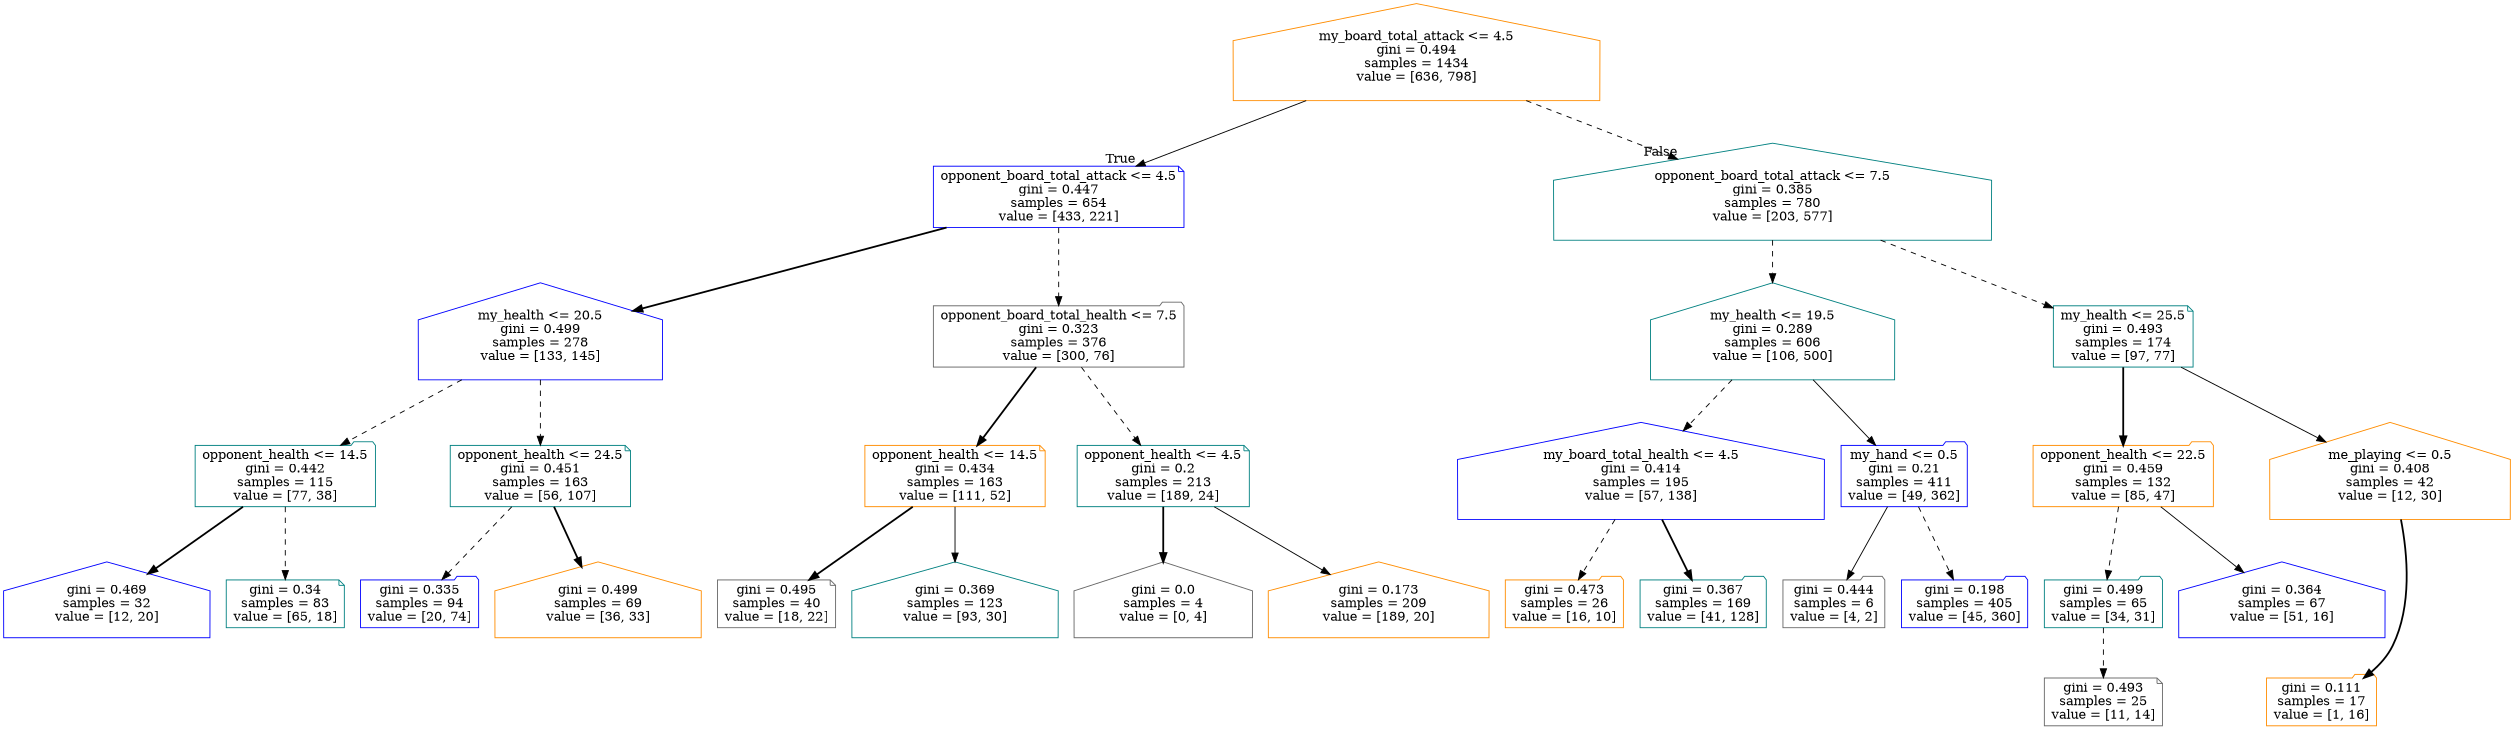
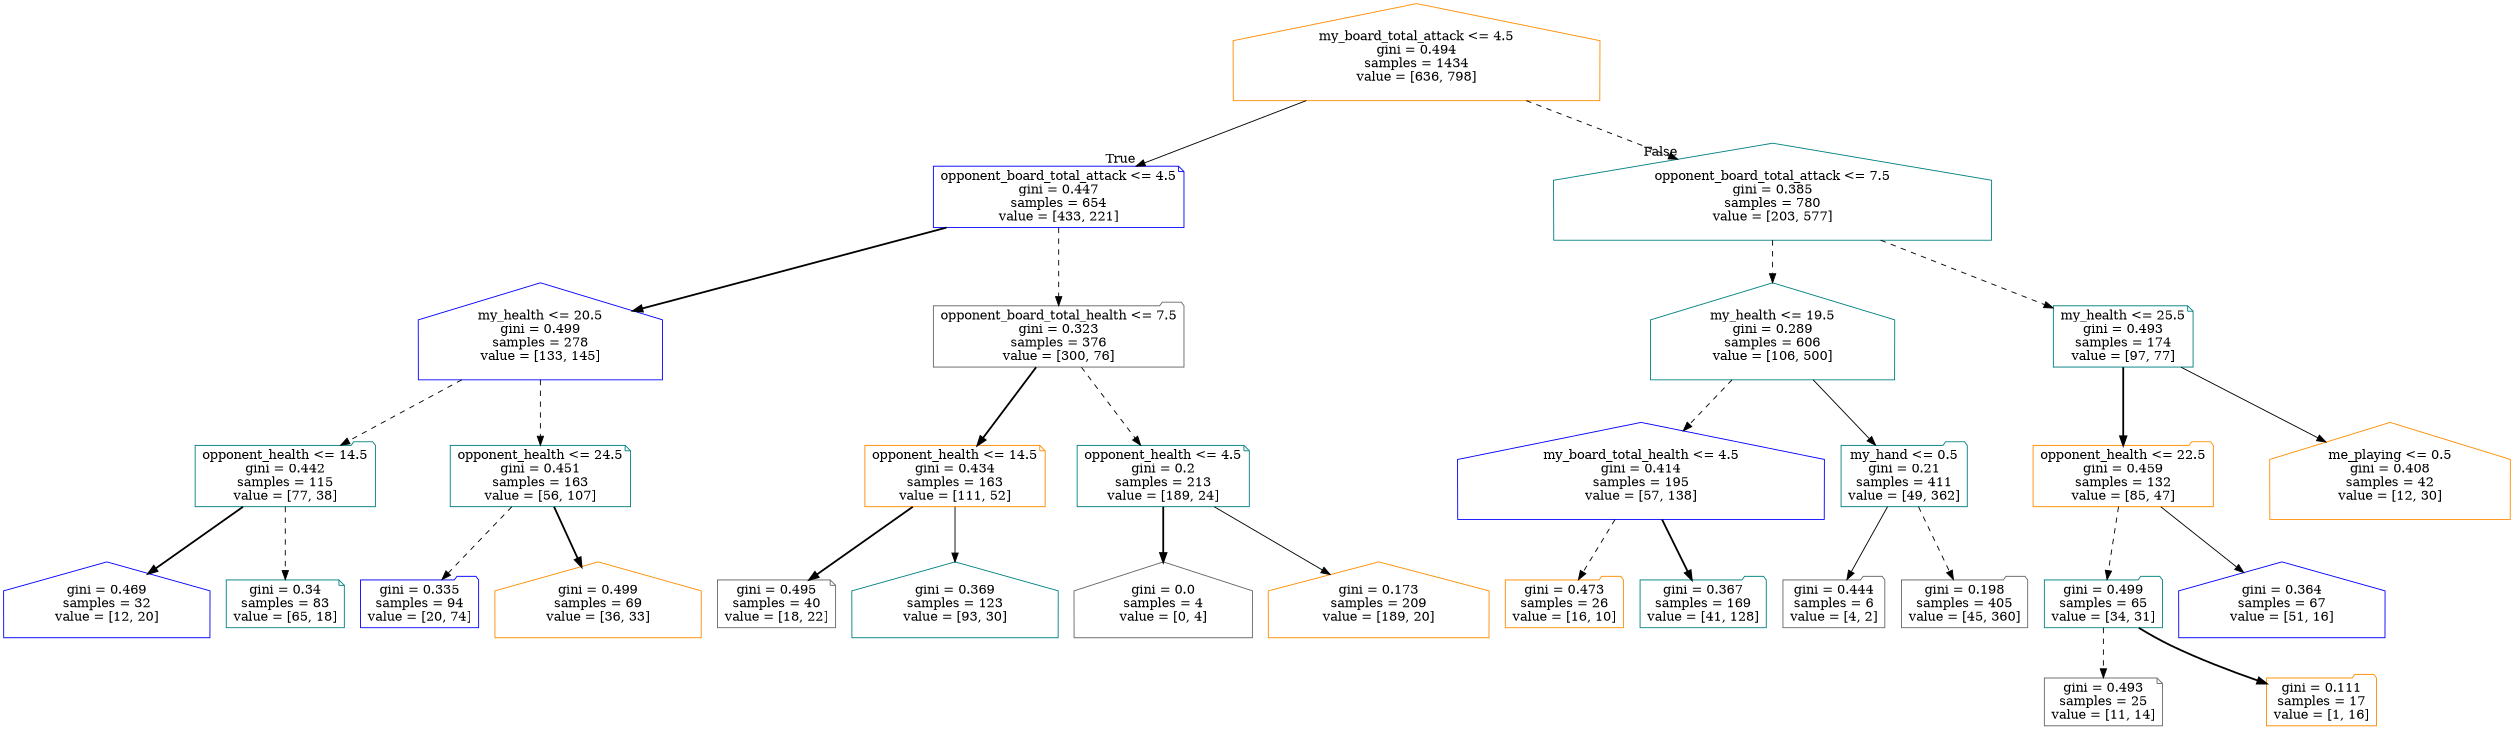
node "my_hand <= 0.5 gini = 0.21 samples = 411 value = [49, 362]": color blue -> teal
edge "me_playing <= 0.5 gini = 0.408 samples = 42 value = [12, 30]" -> "gini = 0.111 samples = 17 value = [1, 16]": now "gini = 0.499 samples = 65 value = [34, 31]" -> "gini = 0.111 samples = 17 value = [1, 16]"
node "gini = 0.198 samples = 405 value = [45, 360]": color blue -> gray40
